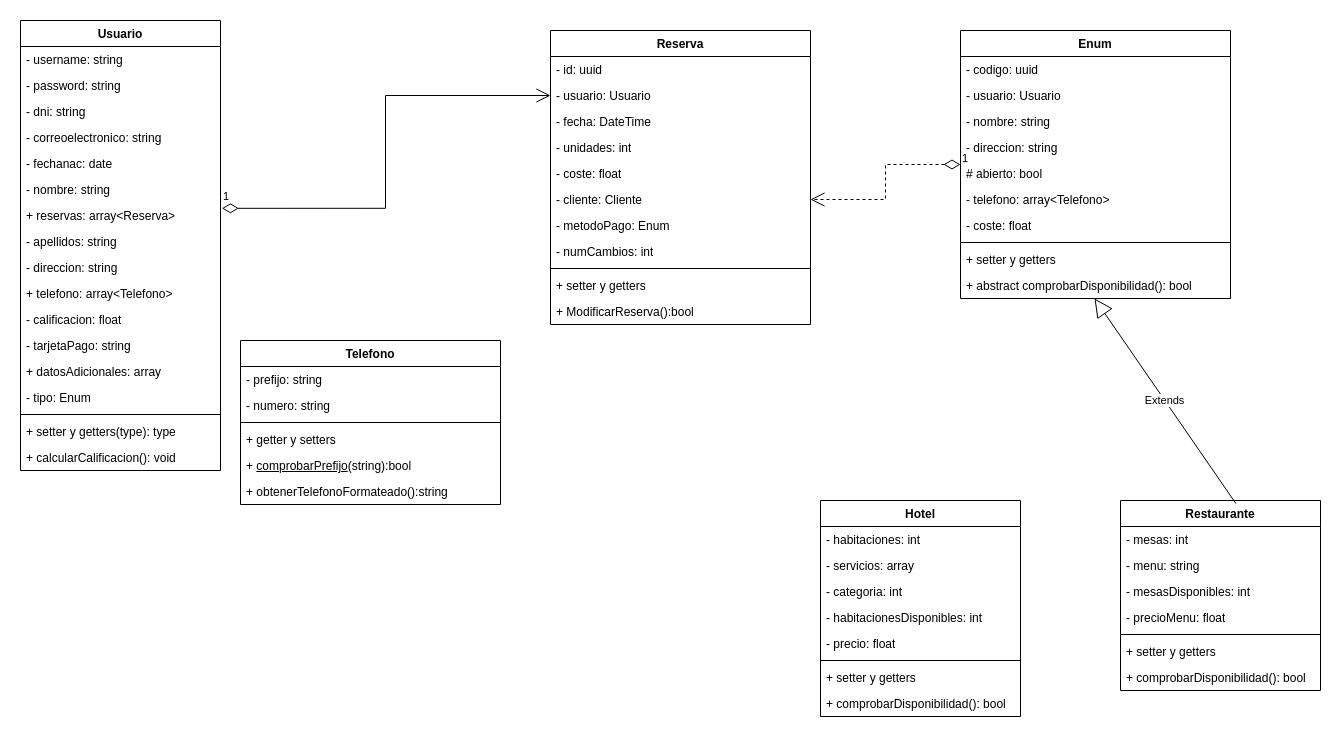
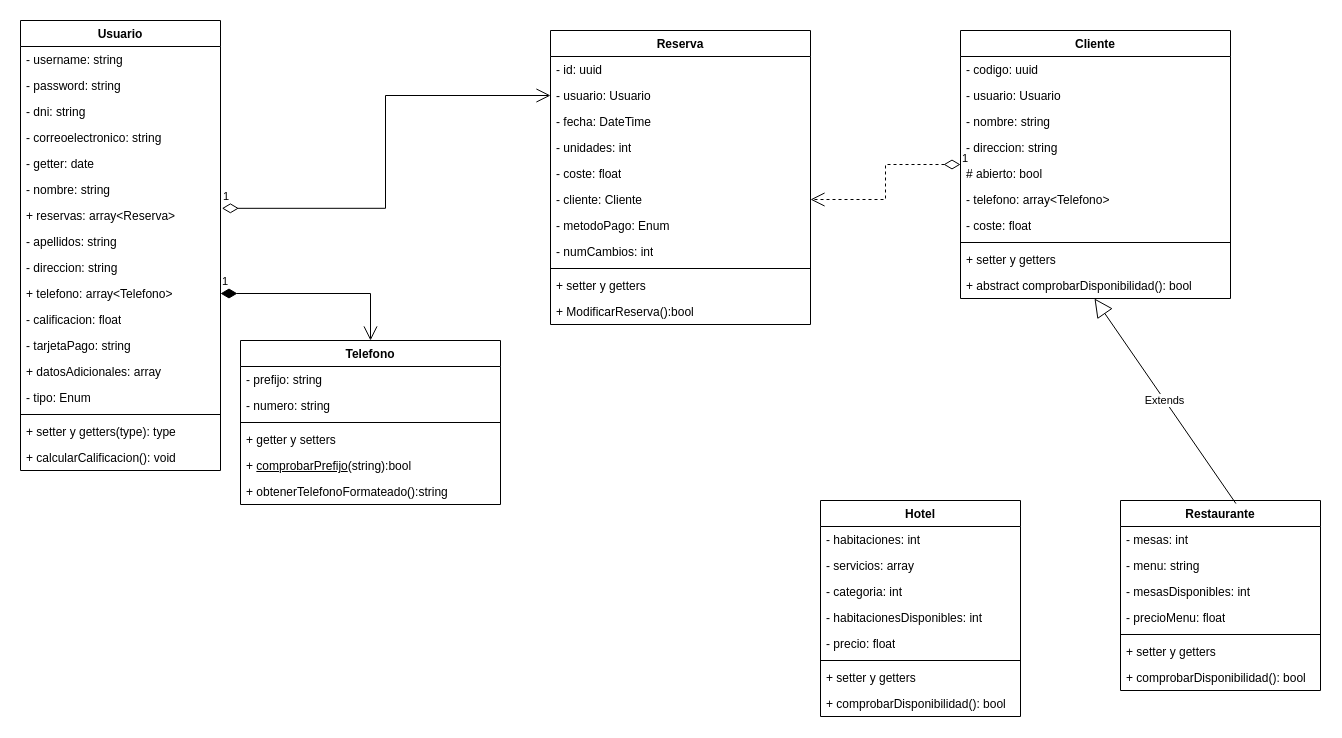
node "Enum": label "Enum" -> "Cliente"
node "- fechanac: date": label "- fechanac: date" -> "- getter: date"
edge "+ telefono: array<Telefono>" -- "Telefono": added, label "1"
